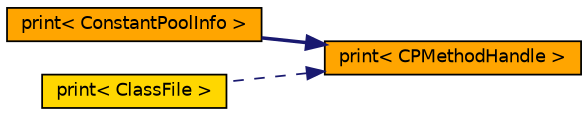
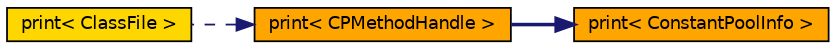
edge "print< ConstantPoolInfo >" -> "print< CPMethodHandle >": reversed
